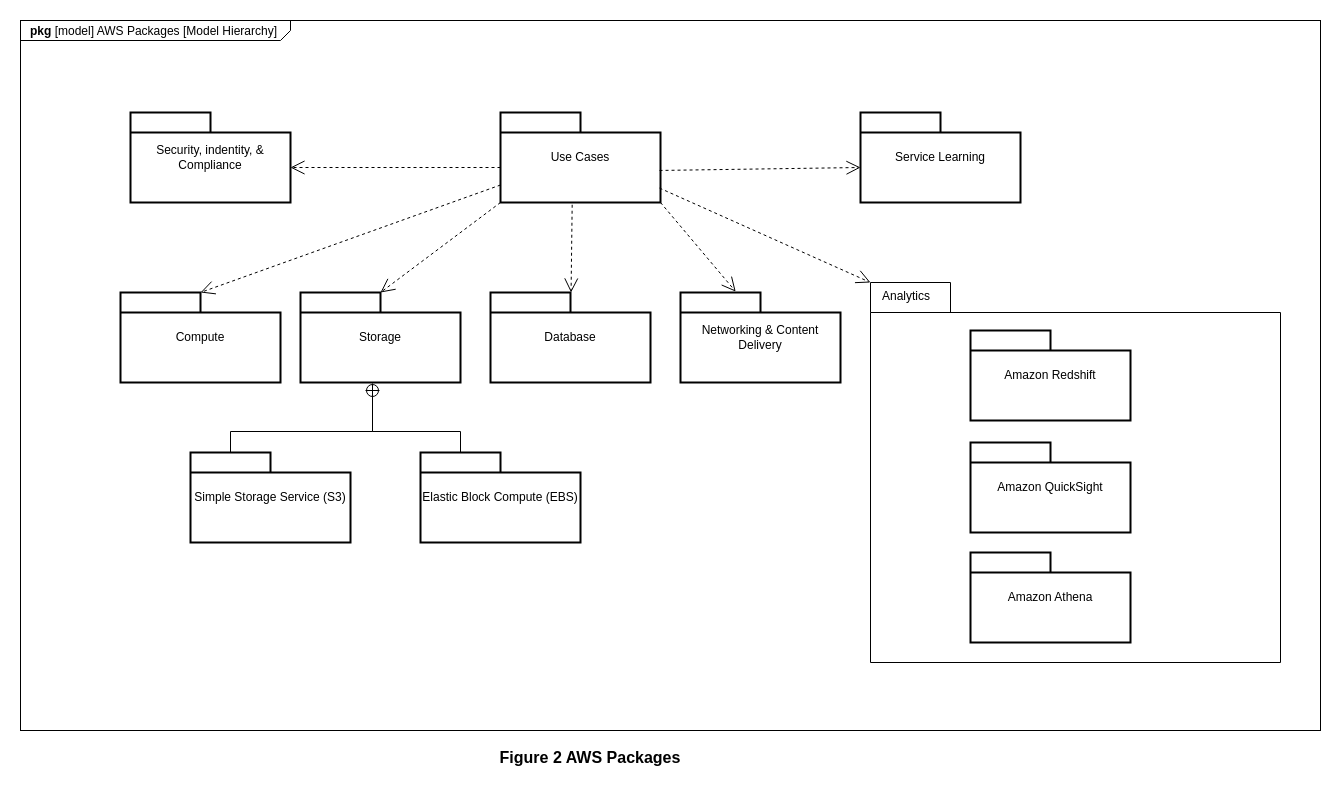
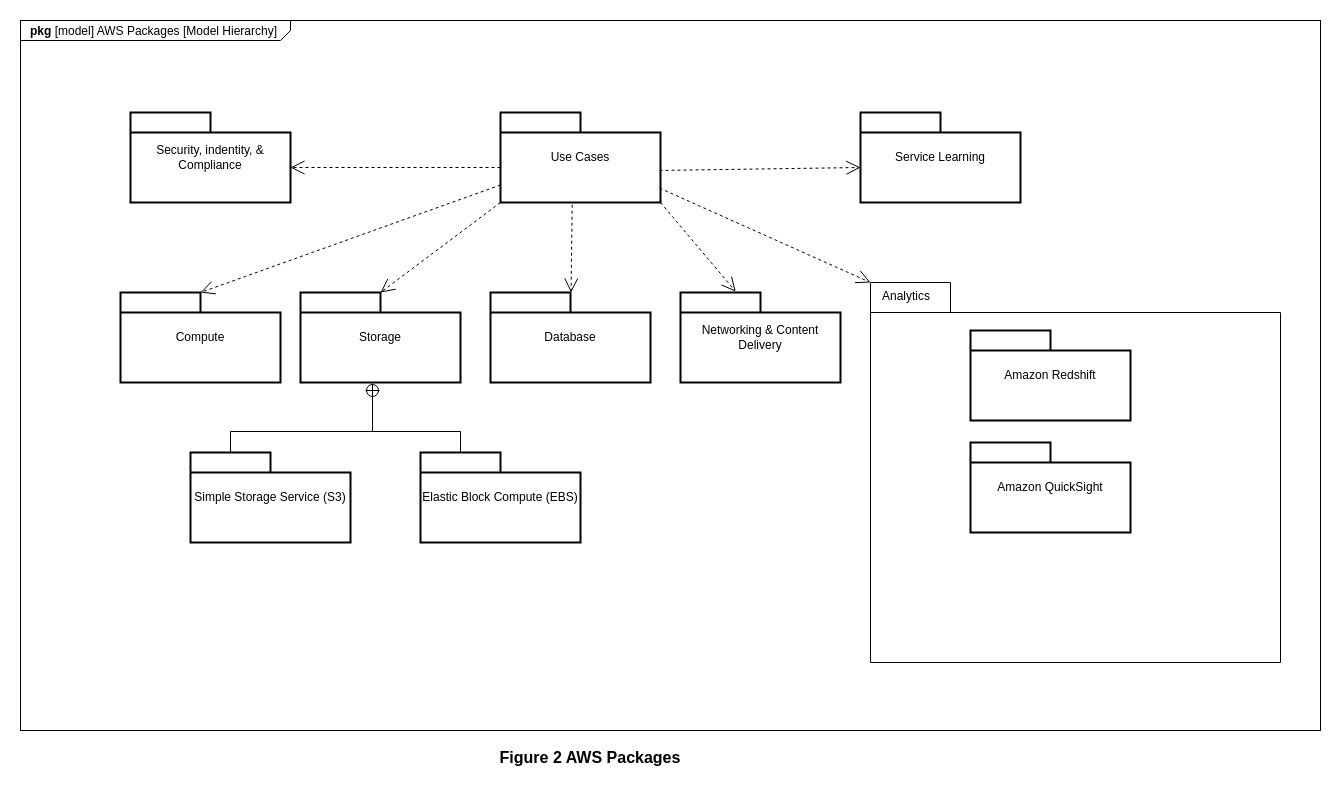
node "Amazon Athena": removed
